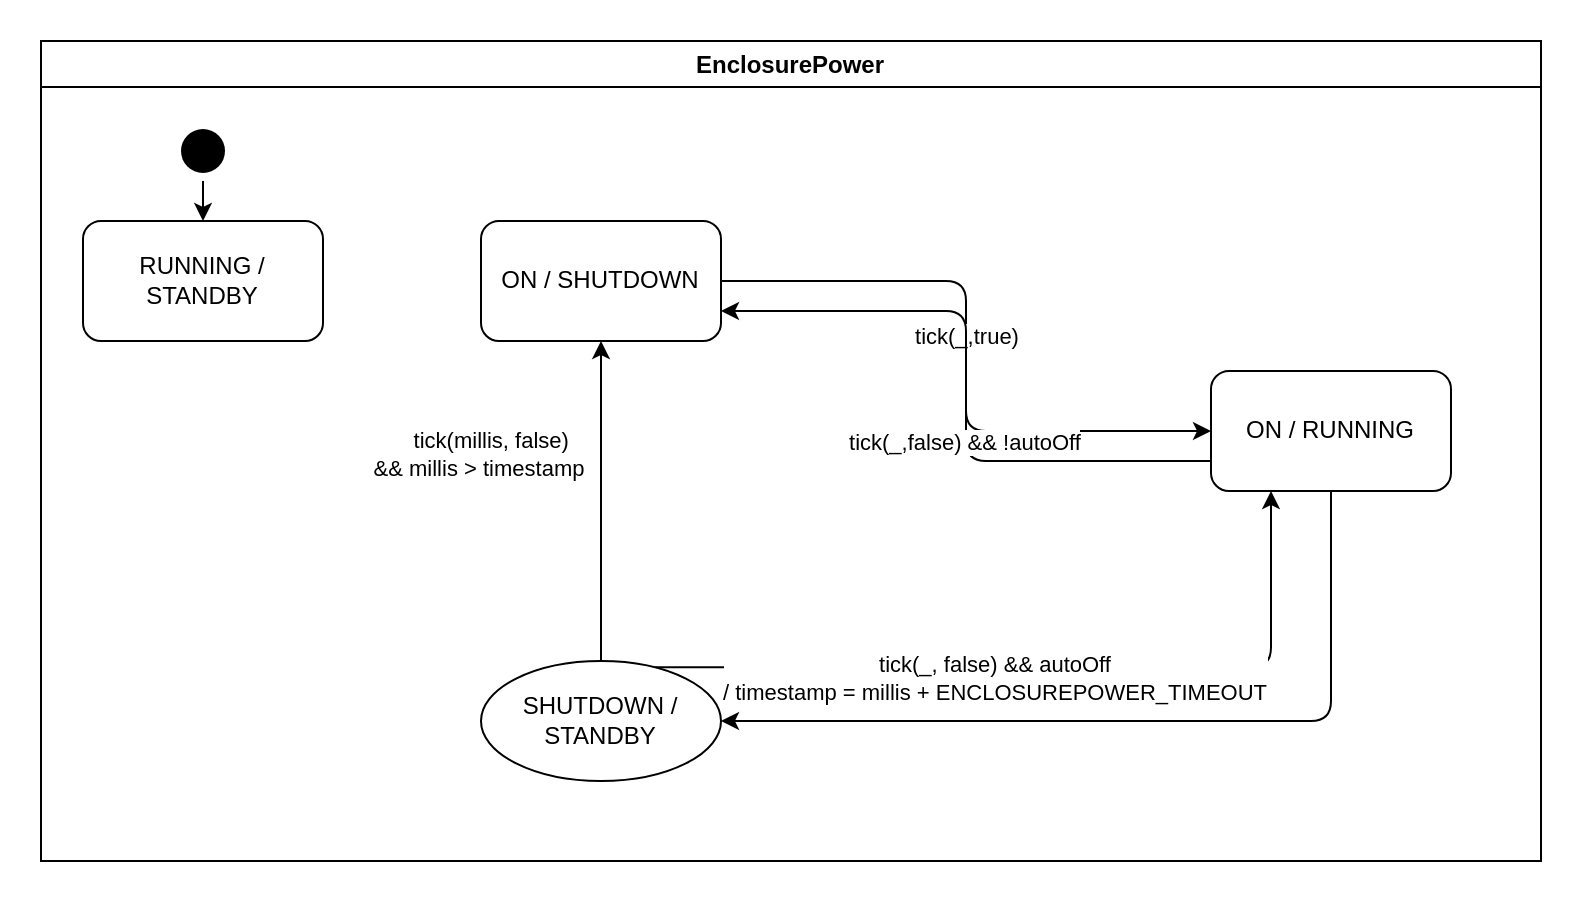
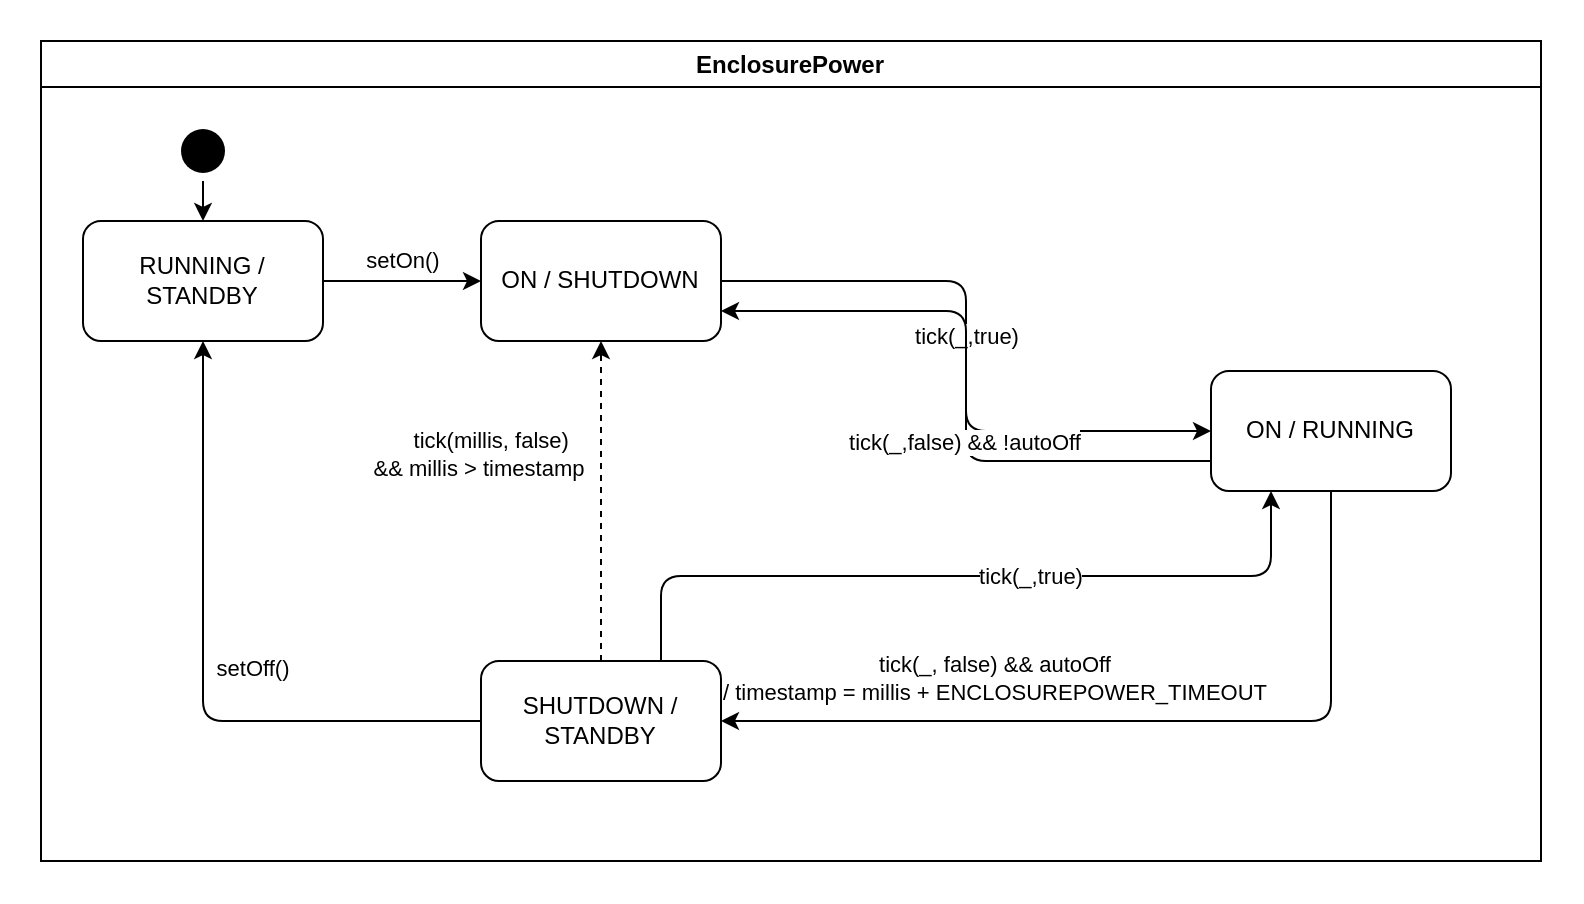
edge "RUNNING / STANDBY" -> "ON / SHUTDOWN": added, label "setOn()"
edge "SHUTDOWN / STANDBY" -> "ON / SHUTDOWN": style solid -> dashed
edge "SHUTDOWN / STANDBY" -> "RUNNING / STANDBY": added, label "setOff()"
node "SHUTDOWN / STANDBY": shape ellipse -> rounded rectangle
